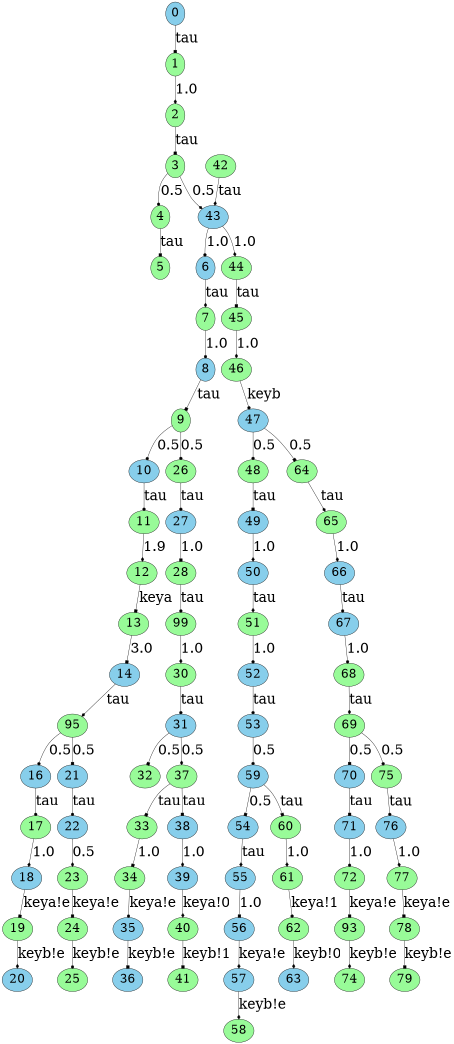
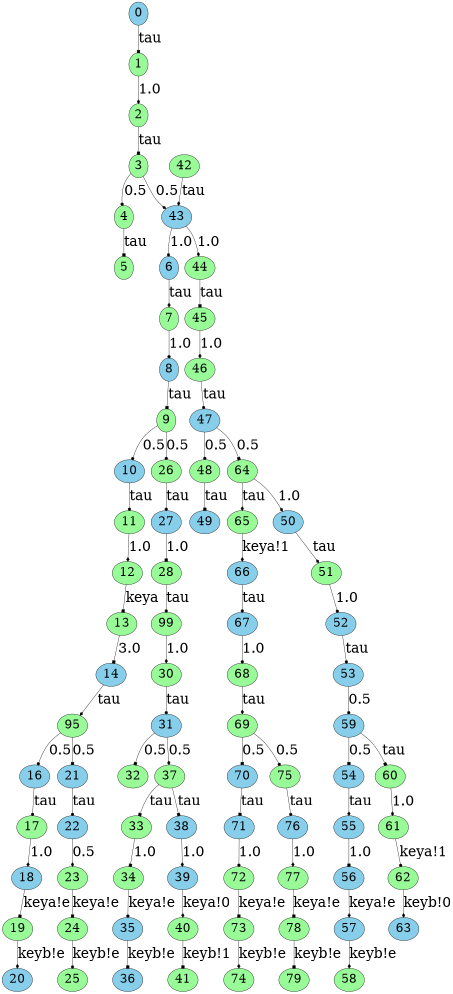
edge "46" -> "47": label "keyb" -> "tau"
edge "49" -> "50": now "64" -> "50"
edge "11" -> "12": label "1.9" -> "1.0"
edge "65" -> "66": label "1.0" -> "keya!1"
node "93": label "93" -> "73"
